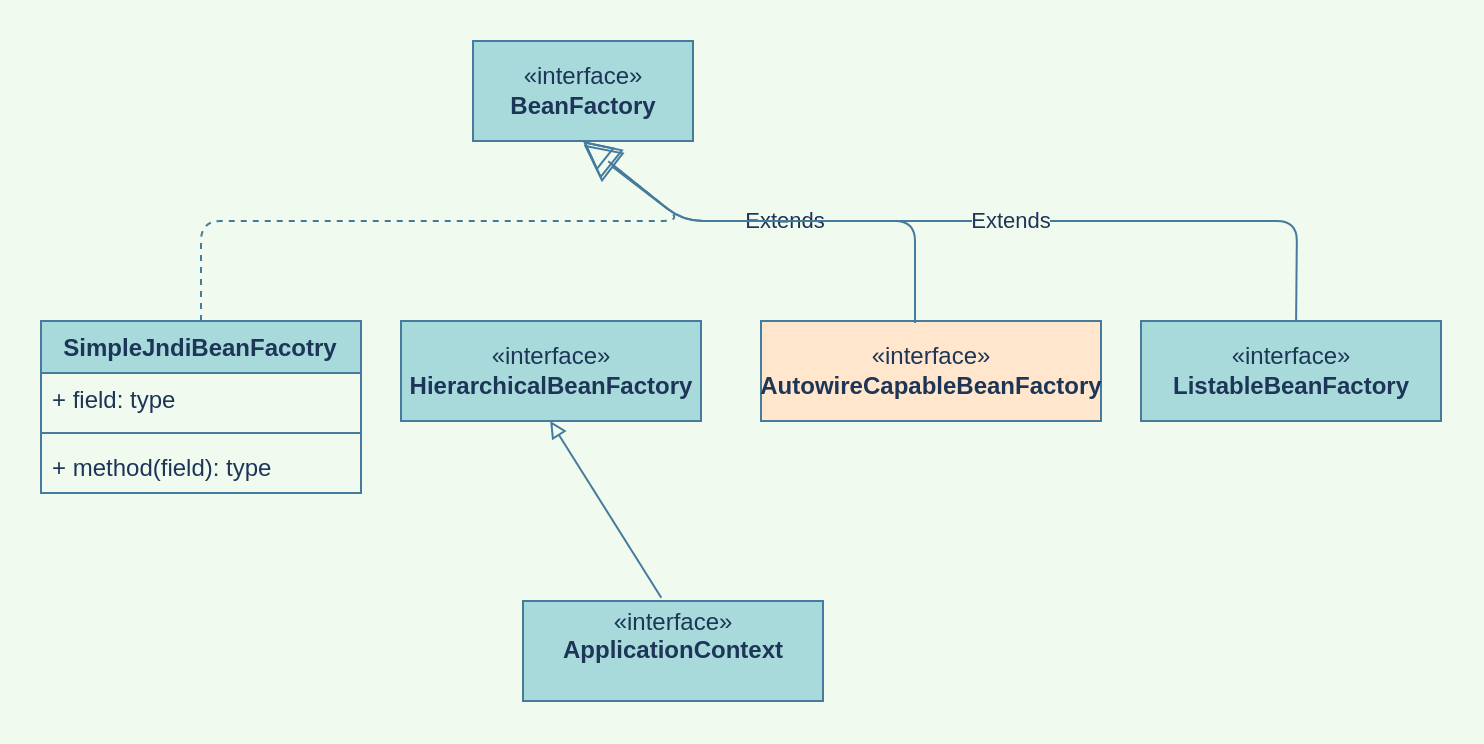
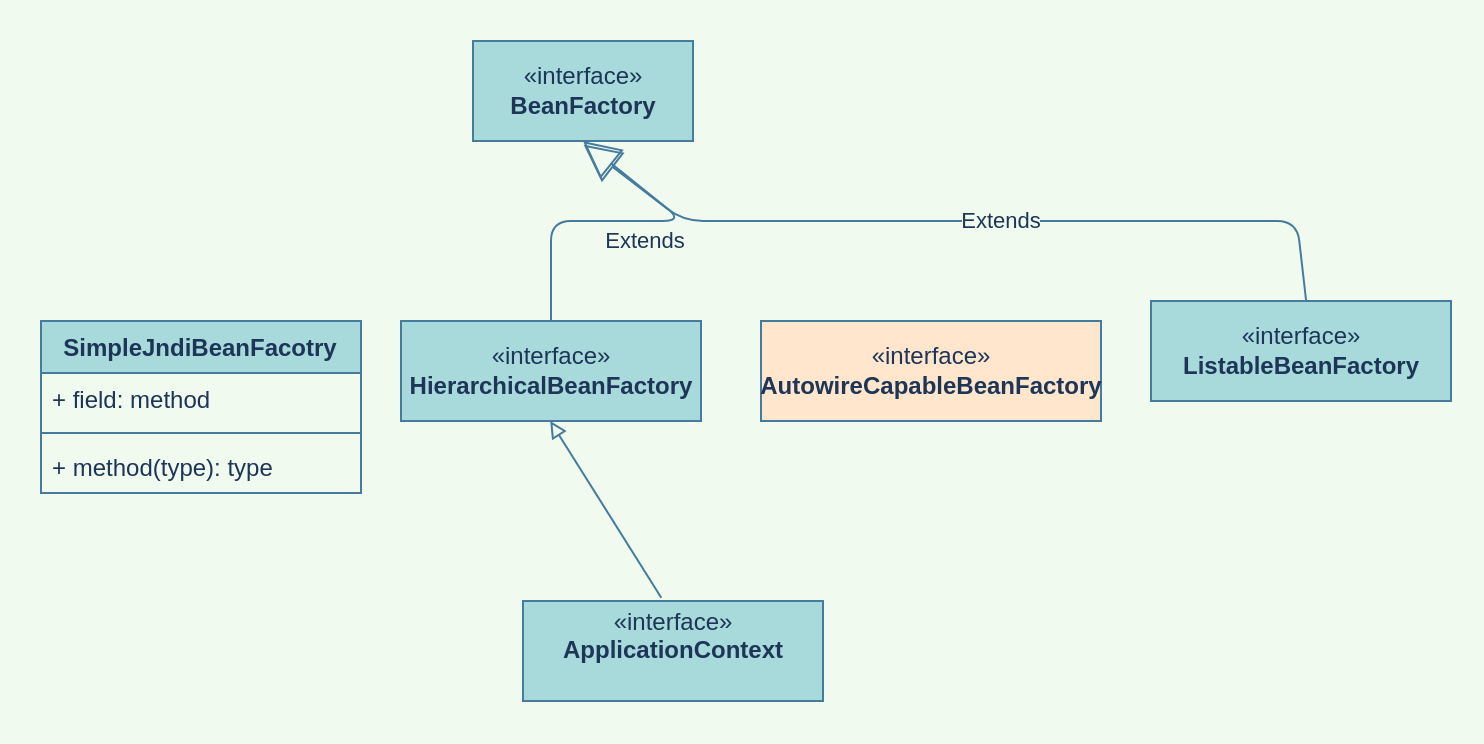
edge "SimpleJndiBeanFacotry" -> "«interface» BeanFactory": removed
edge "«interface» HierarchicalBeanFactory" -> "«interface» BeanFactory": added, label "Extends"
edge "«interface» AutowireCapableBeanFactory" -> "«interface» BeanFactory": removed, label "Extends"
node "«interface» ListableBeanFactory": moved (1291, 371) -> (1301, 351)
node "+ field: type": label "+ field: type" -> "+ field: method"
node "+ method(field): type": label "+ method(field): type" -> "+ method(type): type"
